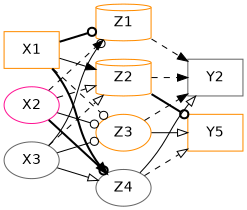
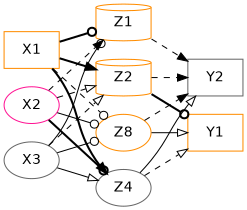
edge "X1" -> "Z2": style solid -> bold
node "Z3": label "Z3" -> "Z8"
node "Y5": label "Y5" -> "Y1"
